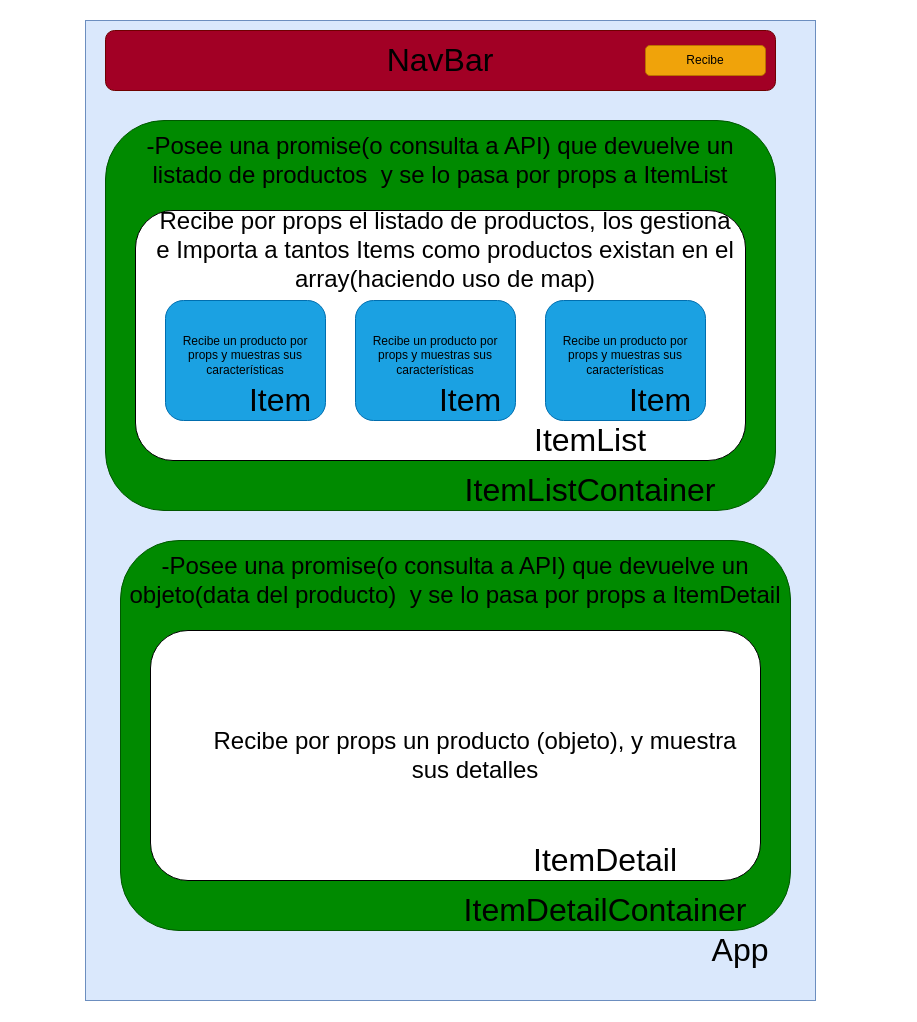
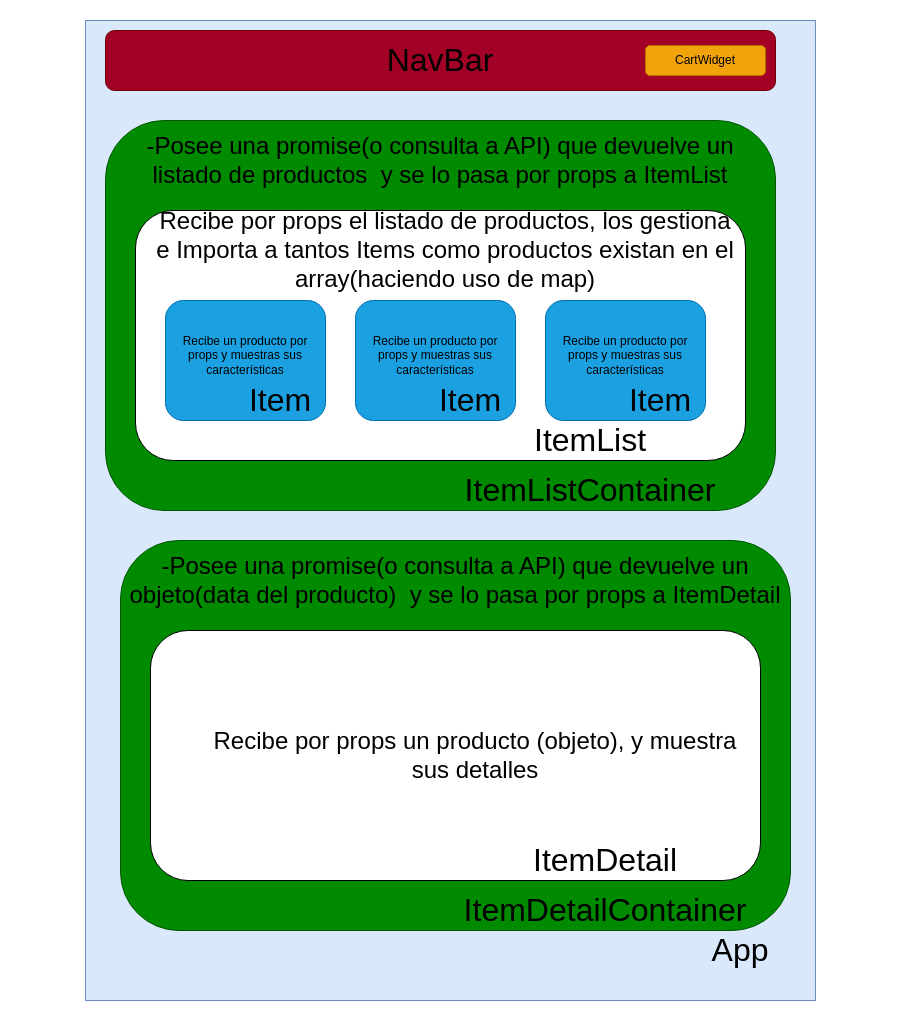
node "Recibe": label "Recibe" -> "CartWidget"
